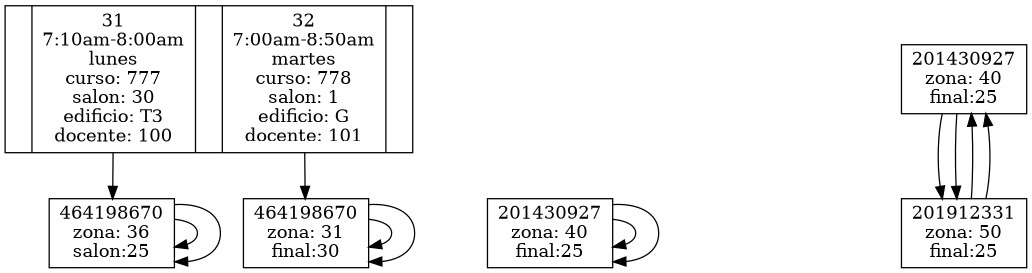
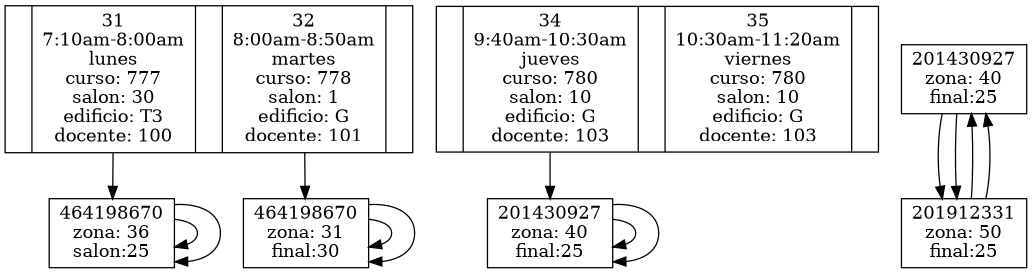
node "31": text "7:00am-8:50am" -> "8:00am-8:50am"
node "34": added
